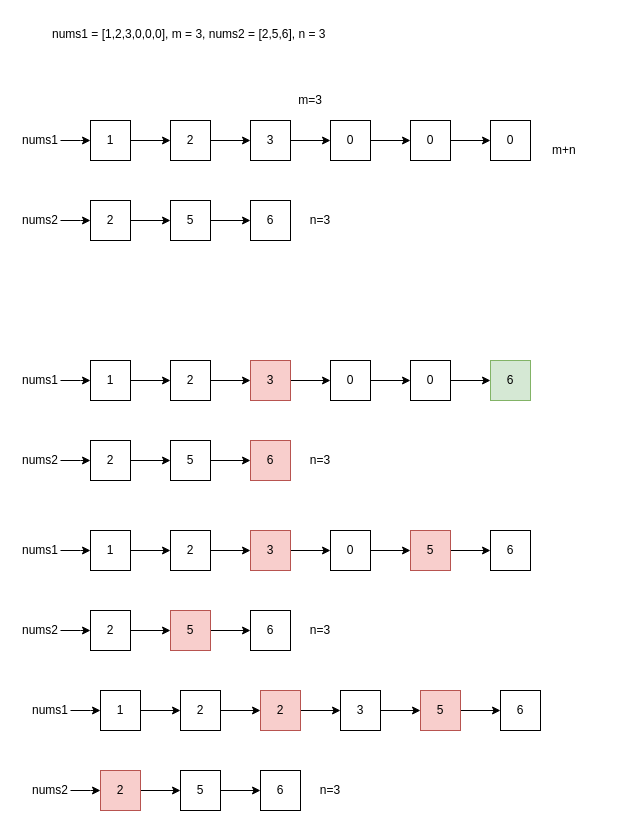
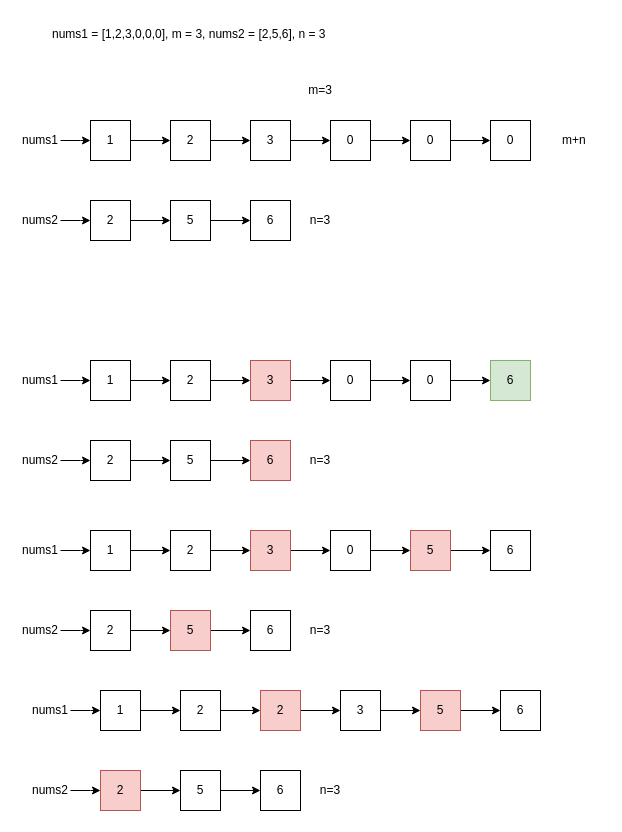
node "m=3": moved (311, 101) -> (321, 91)
node "m+n": moved (571, 151) -> (581, 141)
